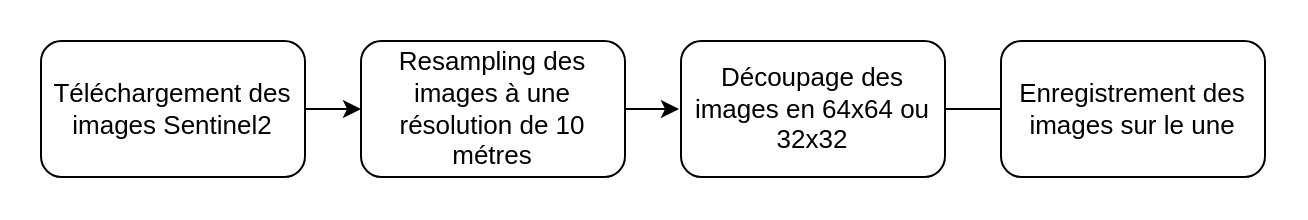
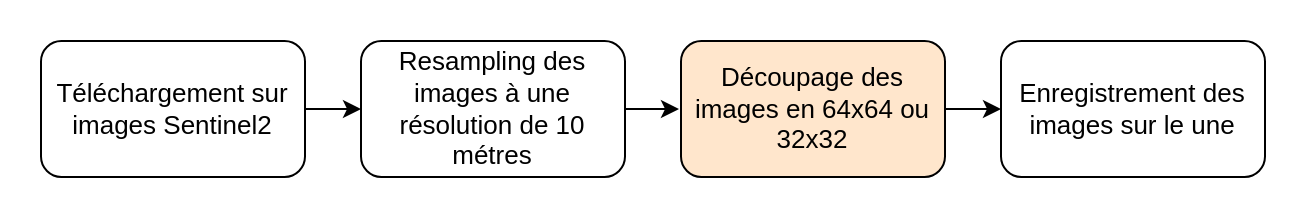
node "Téléchargement des images Sentinel2": label "Téléchargement des images Sentinel2" -> "Téléchargement sur images Sentinel2"
node "Découpage des images en 64x64 ou 32x32": fillcolor #ffffff -> #ffe6cc
edge "Découpage des images en 64x64 ou 32x32" -- "Enregistrement des images sur le une": arrowhead none -> classic
